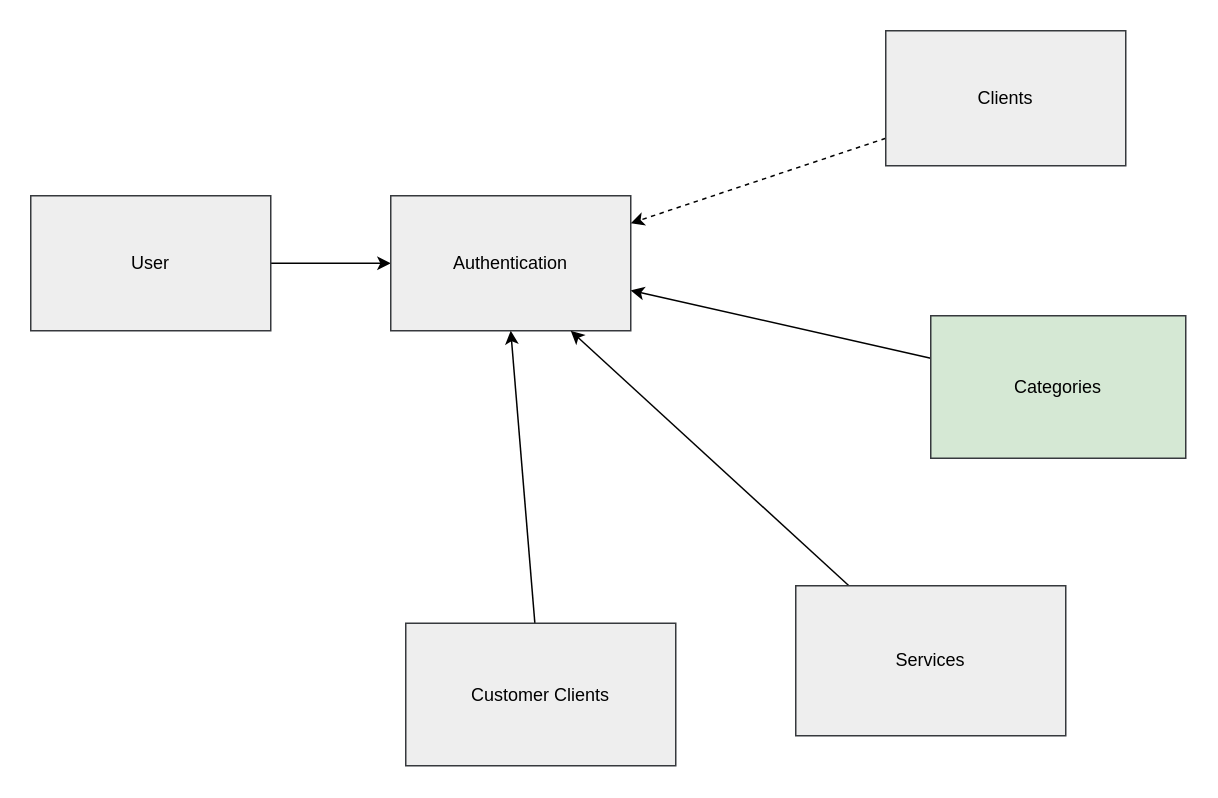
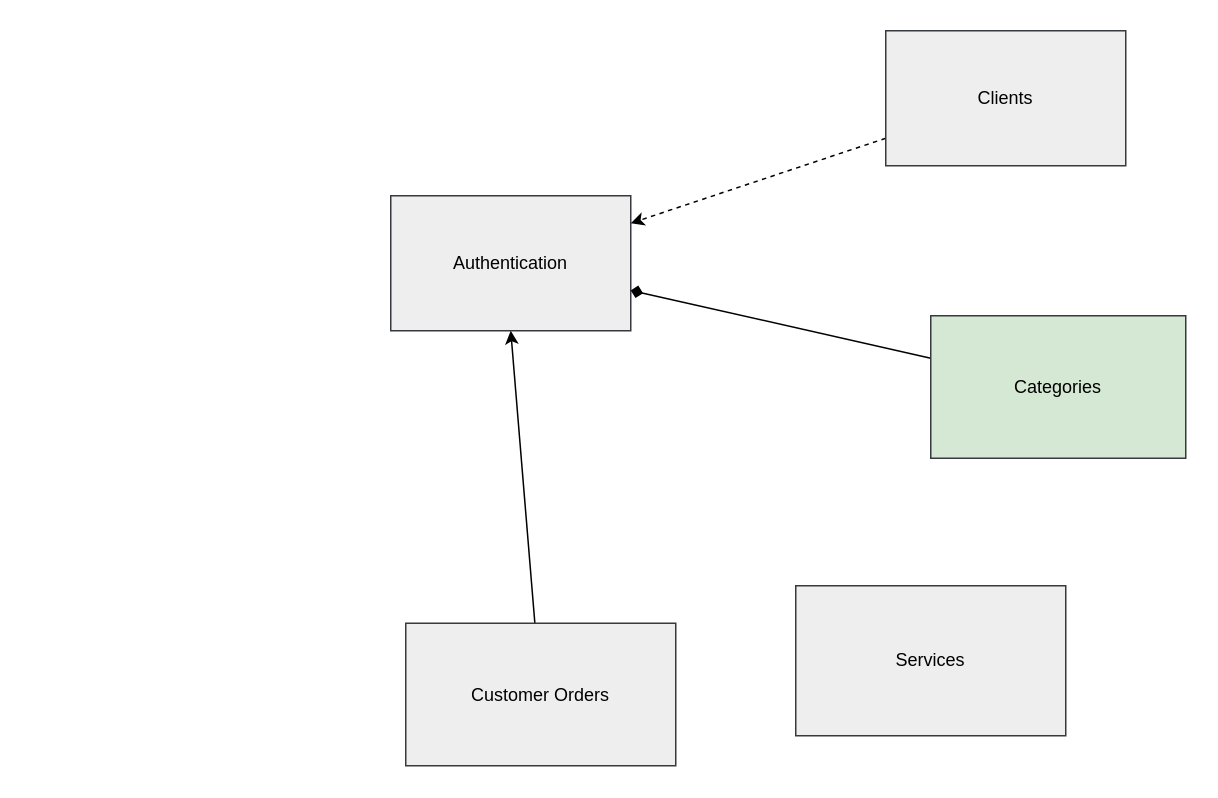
node "User": removed
edge "User" -> "Authentication": removed
edge "Categories" -> "Authentication": arrowhead classic -> diamond
edge "Services" -> "Authentication": removed
node "Customer Clients": label "Customer Clients" -> "Customer Orders"
